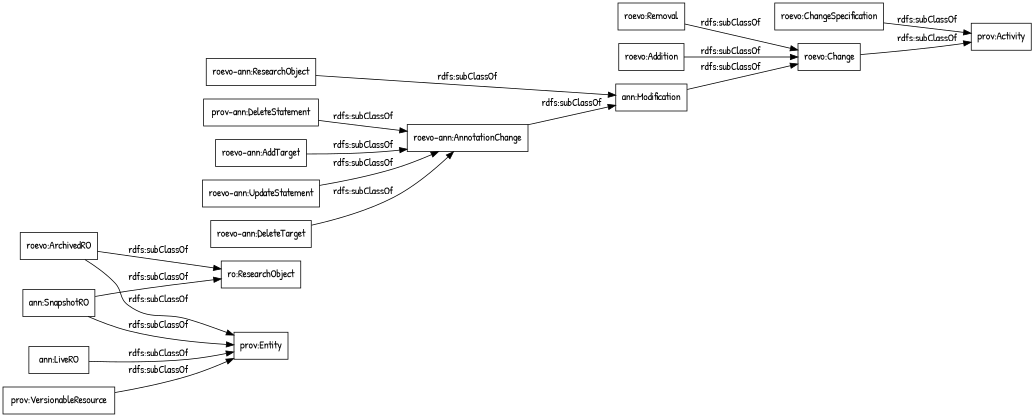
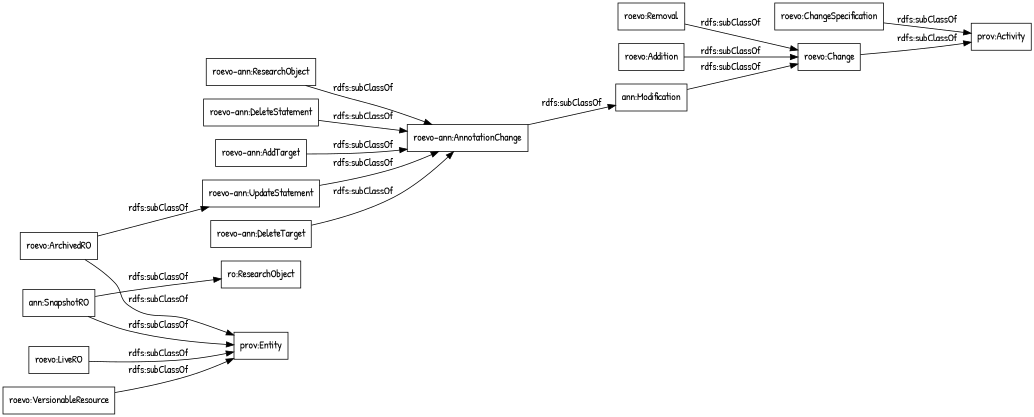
edge "roevo-ann:ResearchObject" -> "ann:Modification": now "roevo-ann:ResearchObject" -> "roevo-ann:AnnotationChange"
node "prov-ann:DeleteStatement": label "prov-ann:DeleteStatement" -> "roevo-ann:DeleteStatement"
edge "roevo:ArchivedRO" -> "ro:ResearchObject": now "roevo:ArchivedRO" -> "roevo-ann:UpdateStatement"
node "ann:LiveRO": label "ann:LiveRO" -> "roevo:LiveRO"
node "prov:VersionableResource": label "prov:VersionableResource" -> "roevo:VersionableResource"
